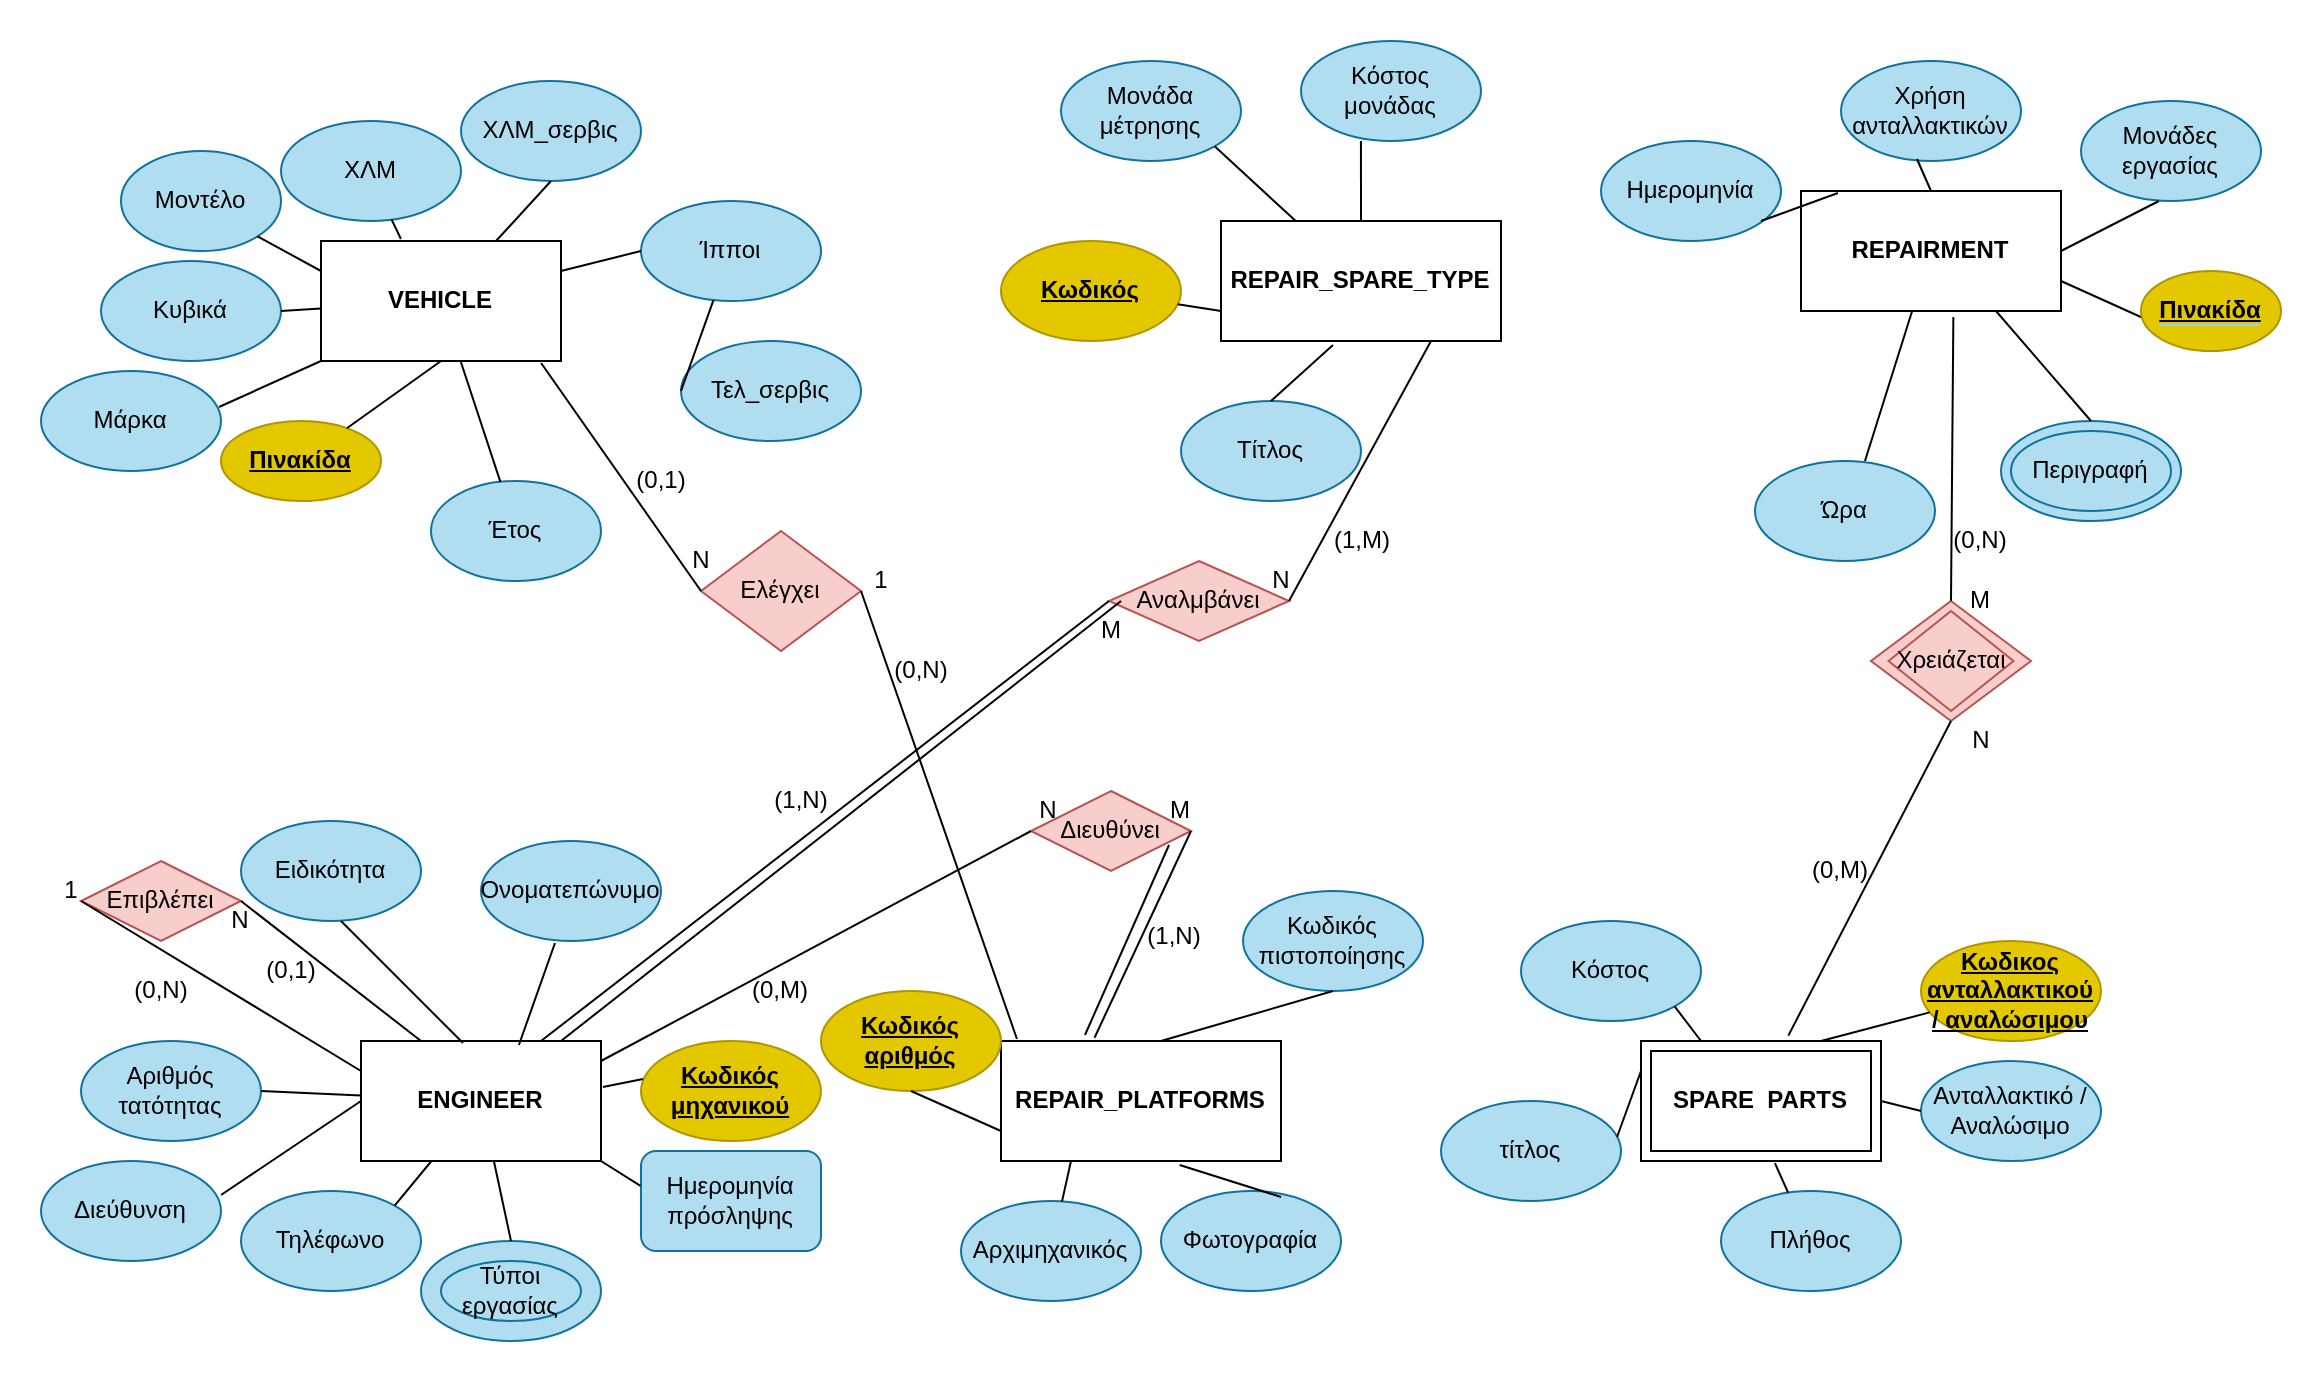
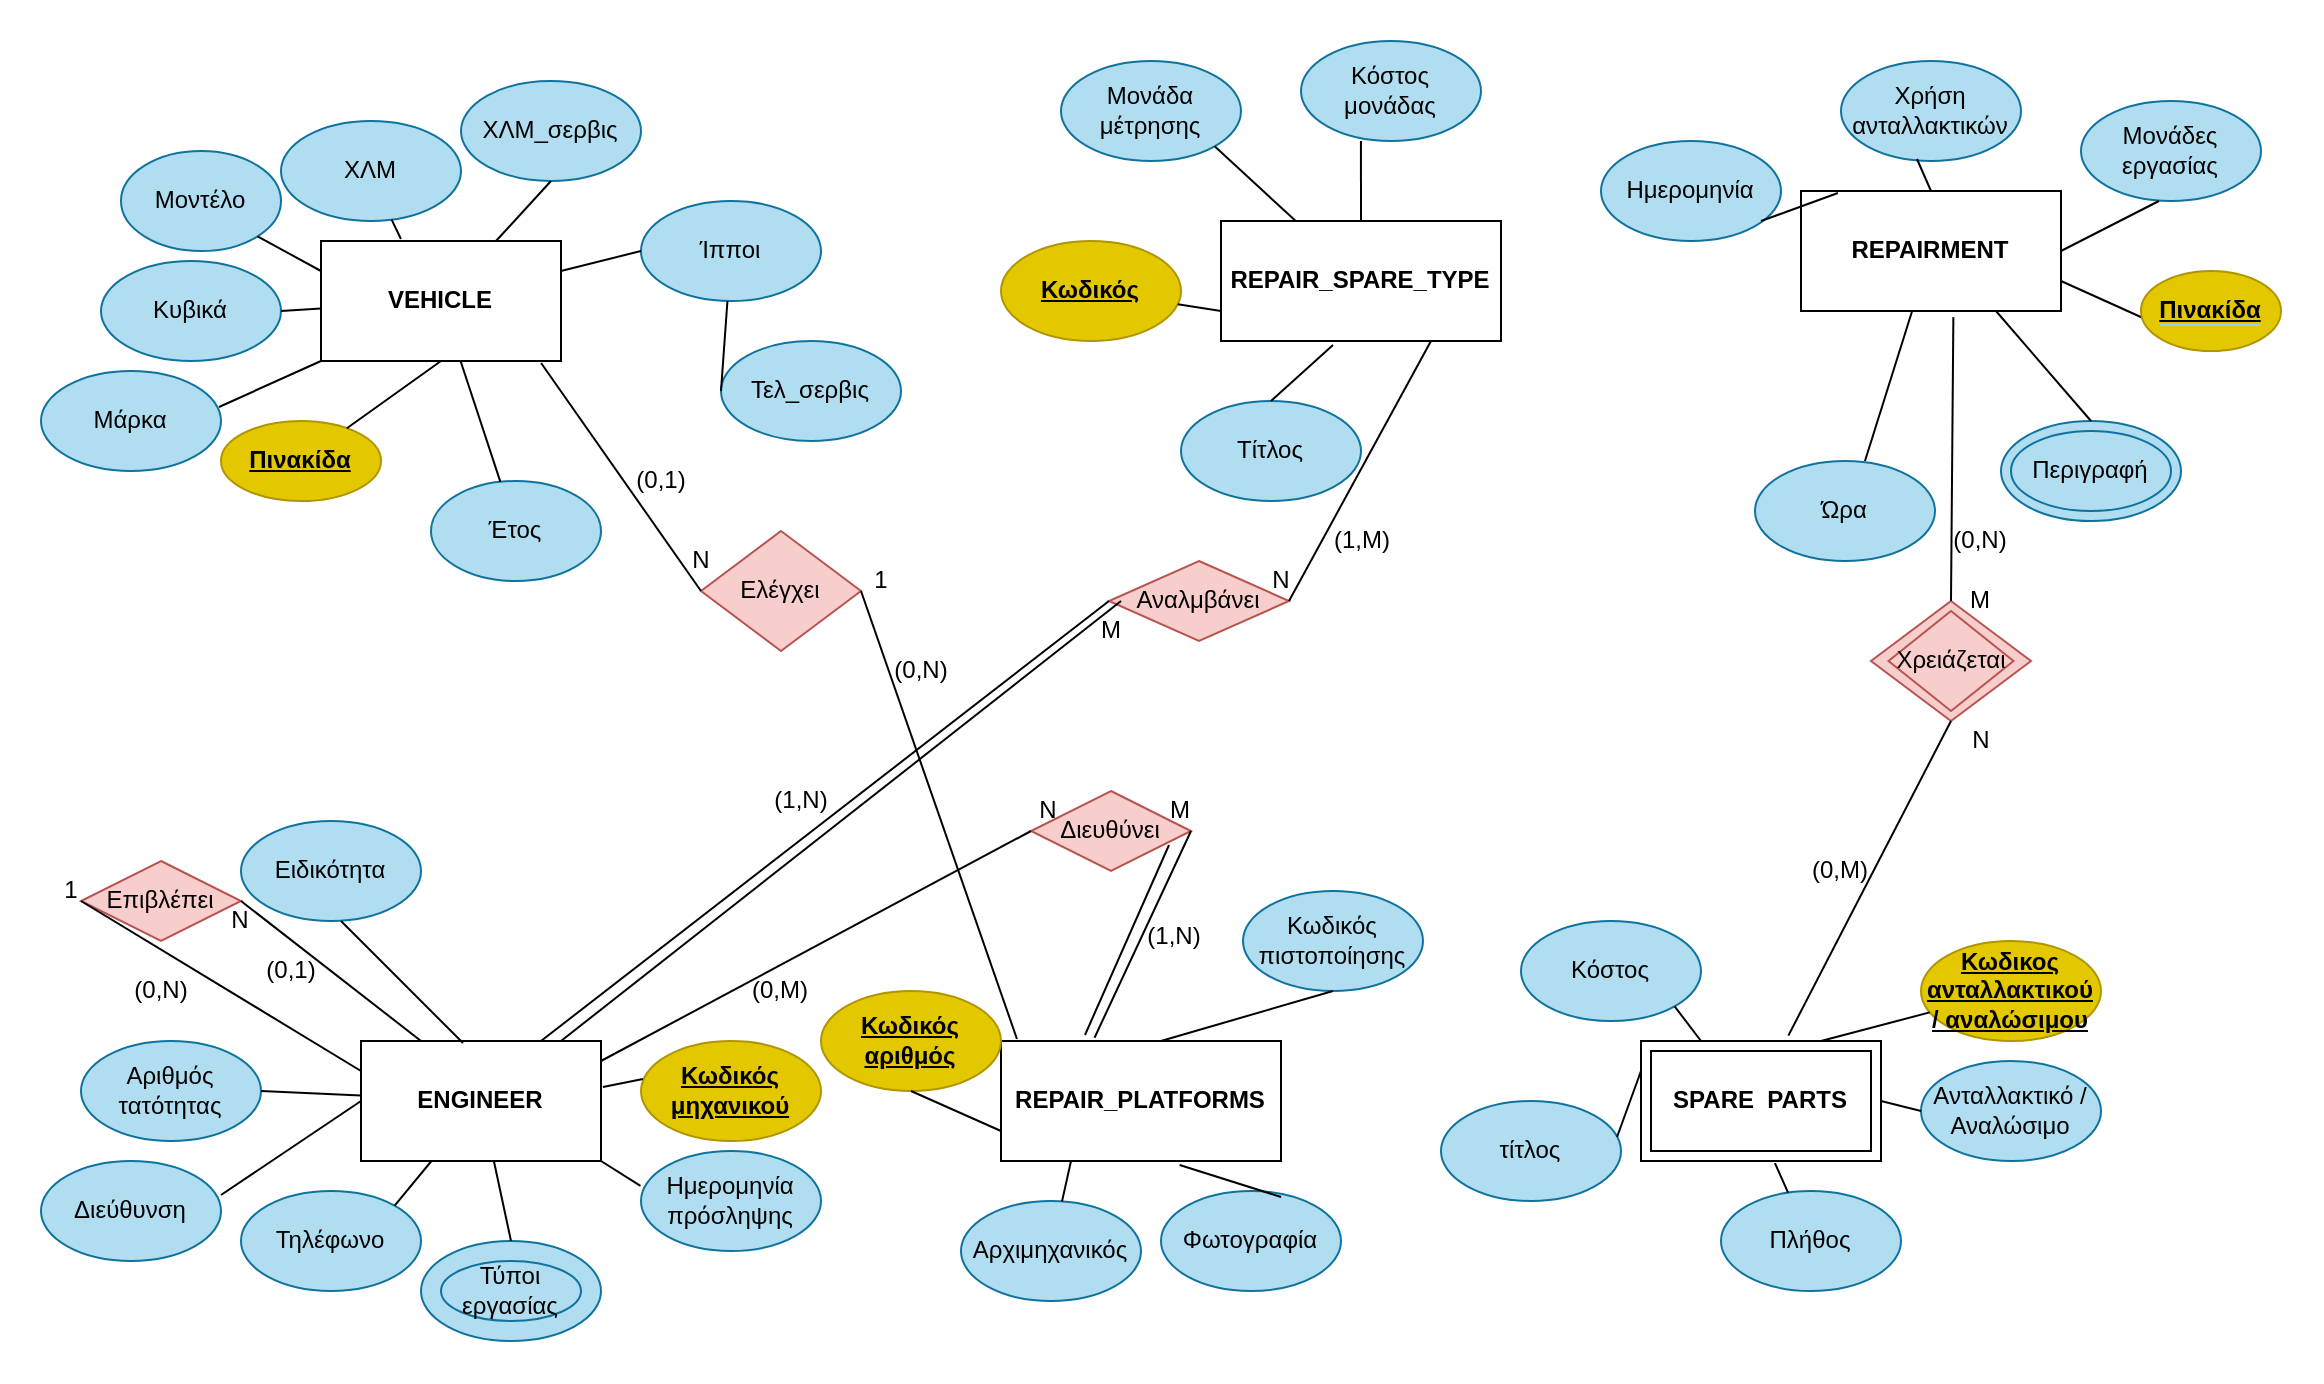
node "Τελ_σερβις": moved (771, 391) -> (811, 391)
node "Ονοματεπώνυμο": removed
edge "Ονοματεπώνυμο" -- "ENGINEER": removed
node "Ημερομηνία πρόσληψης": shape rounded rectangle -> ellipse
